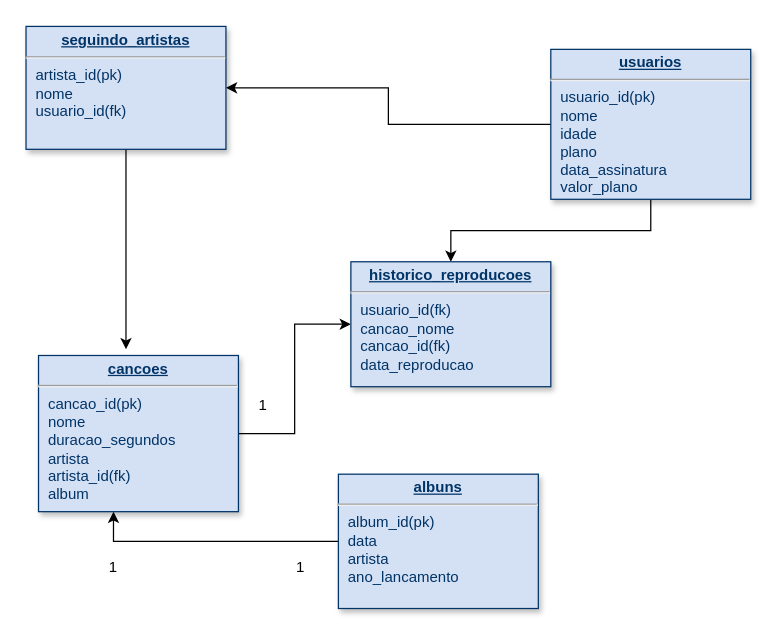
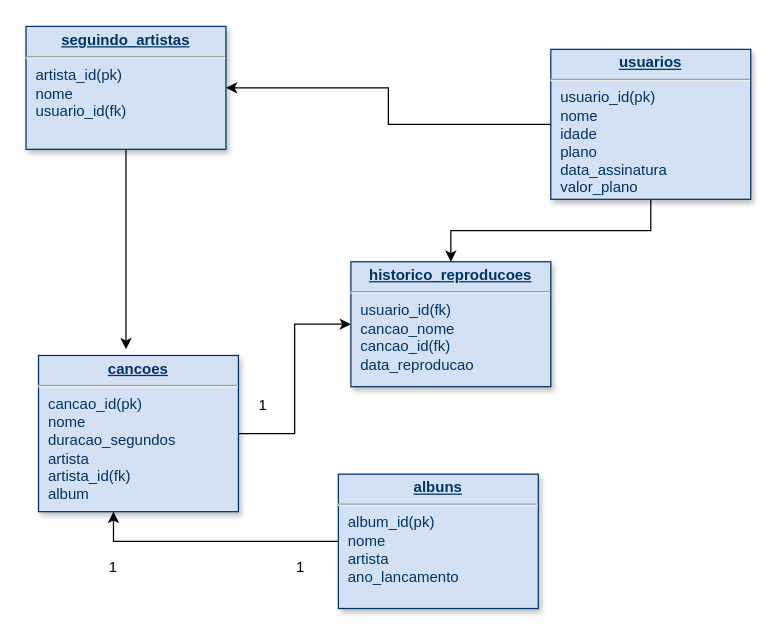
node "albuns album_id(pk) data artista ano_lancamento": label "albuns album_id(pk) data artista ano_lancamento" -> "albuns album_id(pk) nome artista ano_lancamento"
